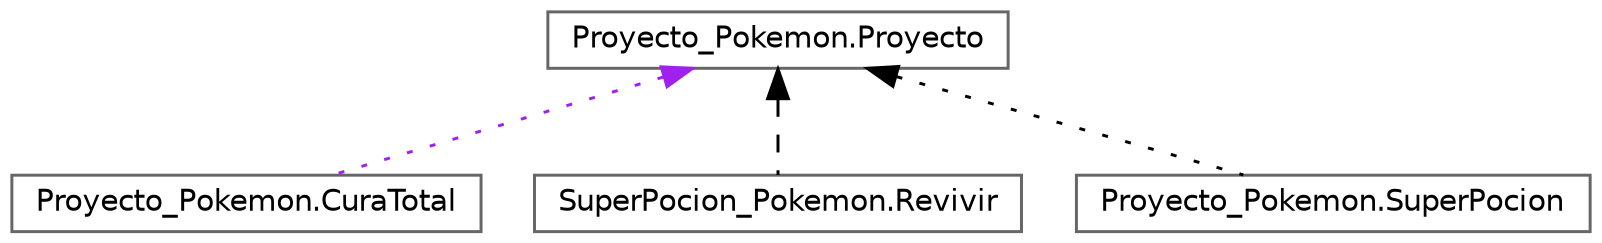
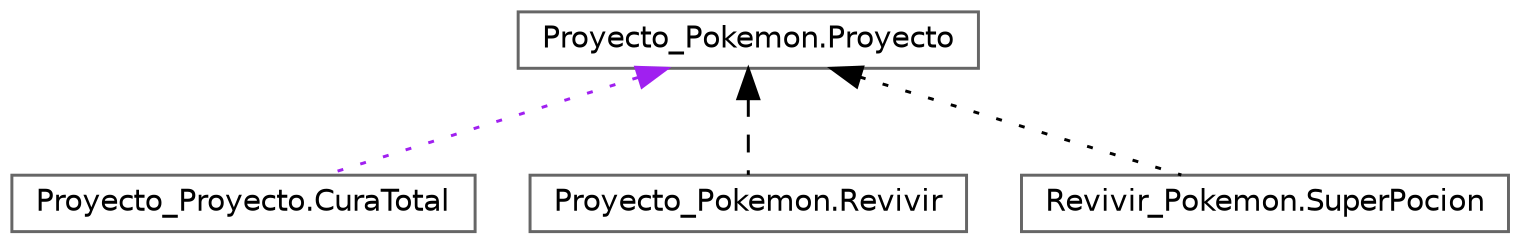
node "Proyecto_Pokemon.CuraTotal": label "Proyecto_Pokemon.CuraTotal" -> "Proyecto_Proyecto.CuraTotal"
node "SuperPocion_Pokemon.Revivir": label "SuperPocion_Pokemon.Revivir" -> "Proyecto_Pokemon.Revivir"
node "Proyecto_Pokemon.SuperPocion": label "Proyecto_Pokemon.SuperPocion" -> "Revivir_Pokemon.SuperPocion"
